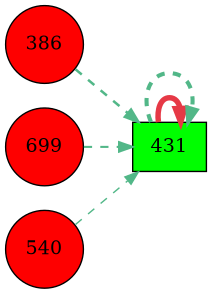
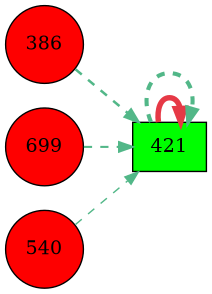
node "431": label "431" -> "421"
